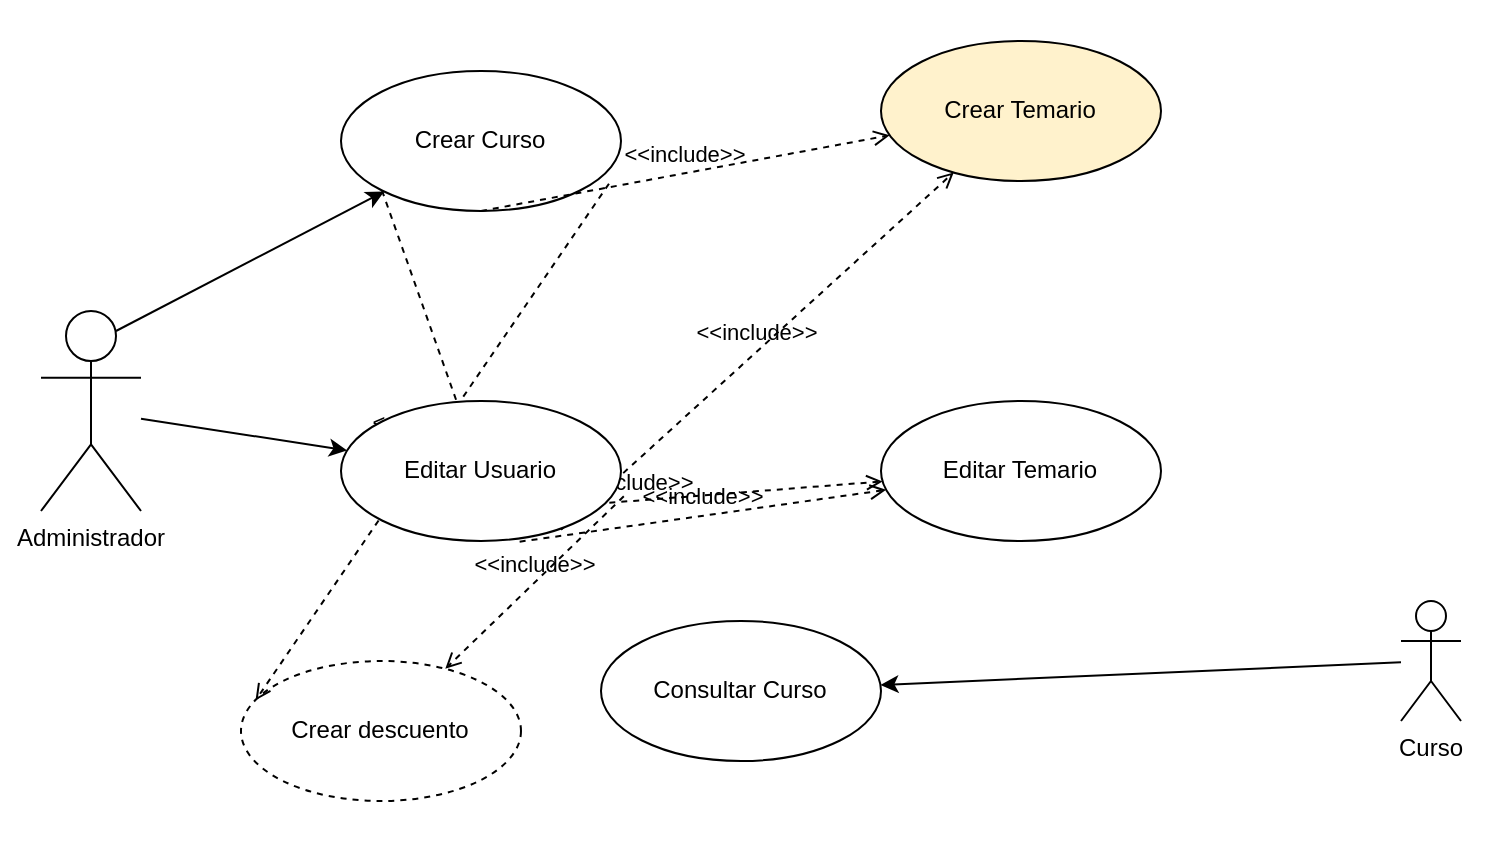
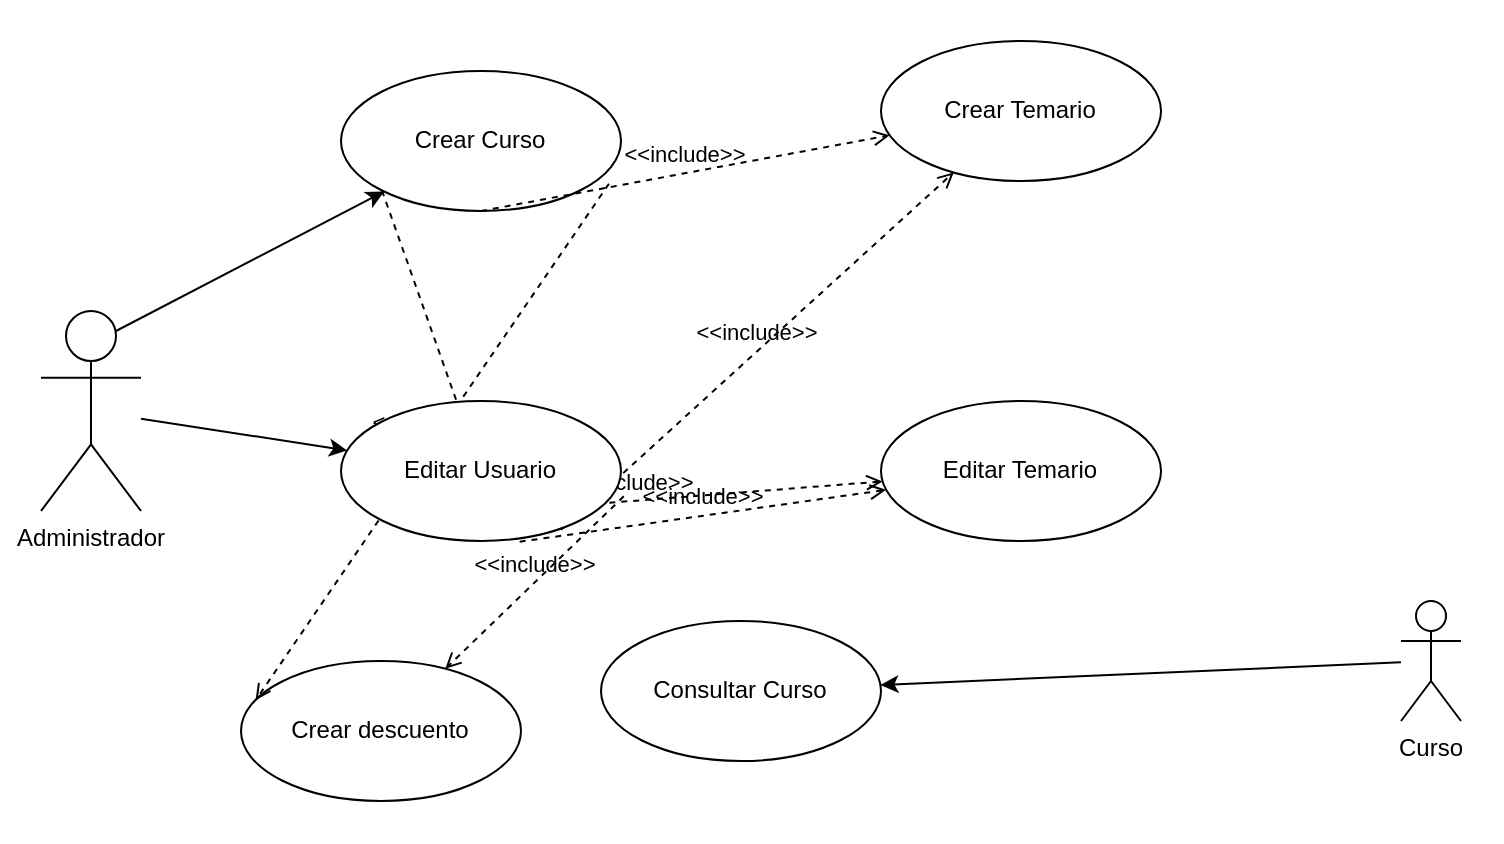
node "Crear Temario": fillcolor #fff2cc -> #ffffff
node "Crear descuento": style dashed -> solid
